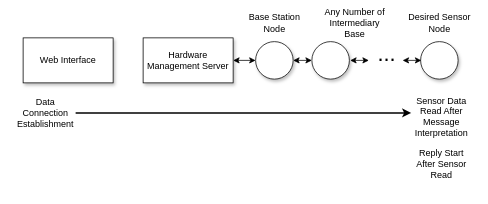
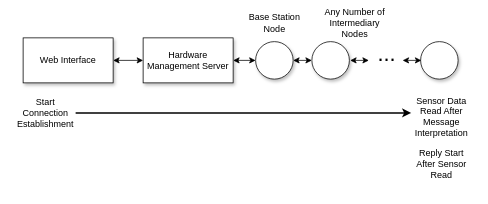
node "Any Number of Intermediary Base": label "Any Number of Intermediary Base" -> "Any Number of Intermediary Nodes"
node "Desired Sensor Node": removed
edge "Web Interface" -- "Hardware Management Server": added
node "Data Connection Establishment": label "Data Connection Establishment" -> "Start Connection Establishment"
